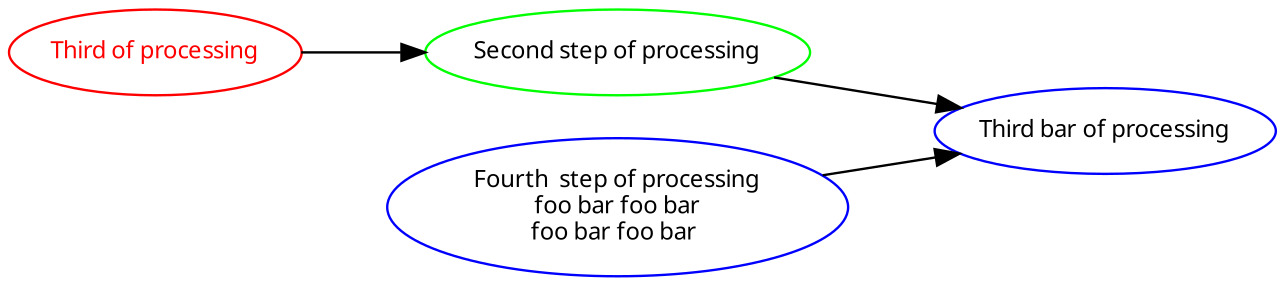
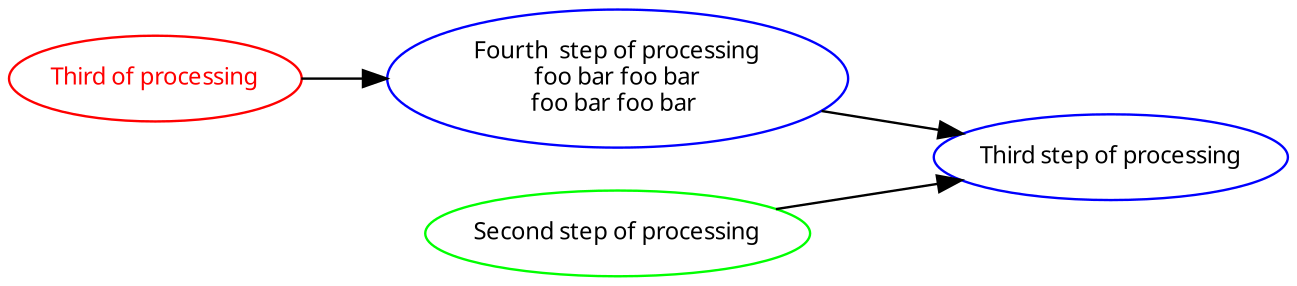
edge "Third of processing" -> "Second step of processing": now "Third of processing" -> "Fourth  step of processing foo bar foo bar foo bar foo bar"
node "Third bar of processing": label "Third bar of processing" -> "Third step of processing"
